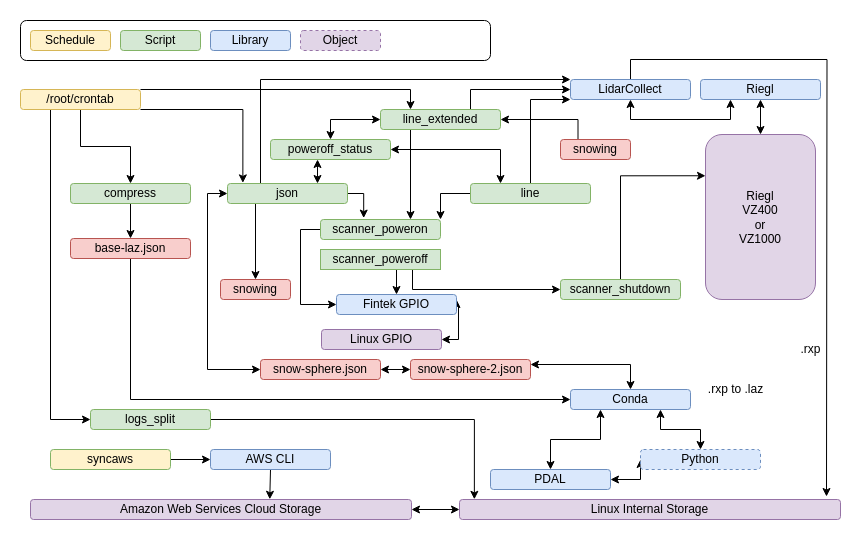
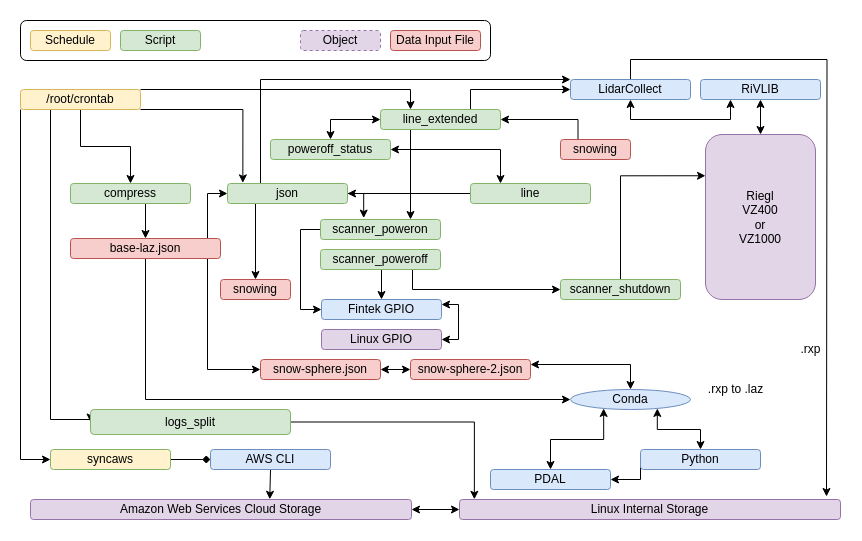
node "Library": removed
node "Data Input File": added
node "Riegl": label "Riegl" -> "RiVLIB"
edge "line" -> "LidarCollect": removed
edge "poweroff_status" -- "json": removed
edge "line" -> "scanner_poweron": now "line" -> "json"
node "base-laz.json": size 120x20 -> 150x20
node "scanner_poweroff": shape rectangle -> rounded rectangle
edge "/root/crontab" -> "syncaws": added
node "Fintek GPIO": moved (397, 305) -> (382, 310)
node "Conda": shape rounded rectangle -> ellipse
node "logs_split": size 120x20 -> 200x25
edge "syncaws" -> "AWS CLI": arrowhead classic -> diamond
node "Python": style dashed -> solid
edge "Python" -- "PDAL": arrowhead classic -> none
